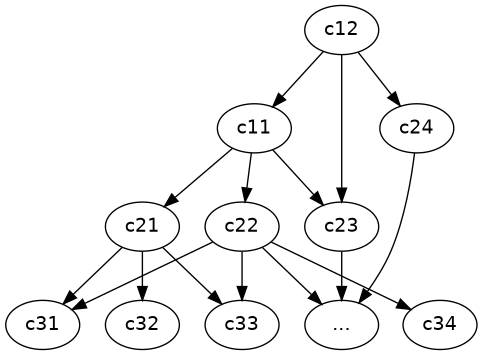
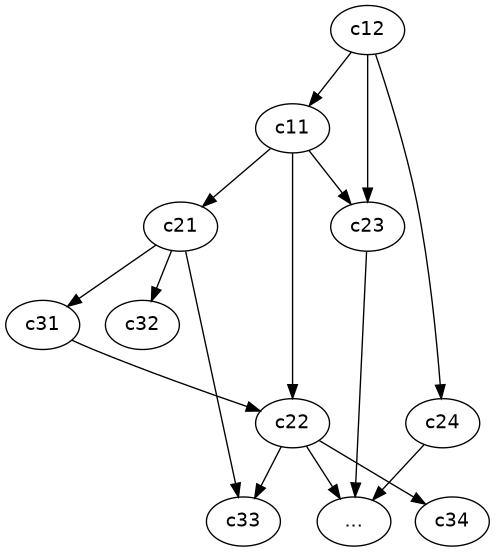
edge "c22" -> "c31": reversed
